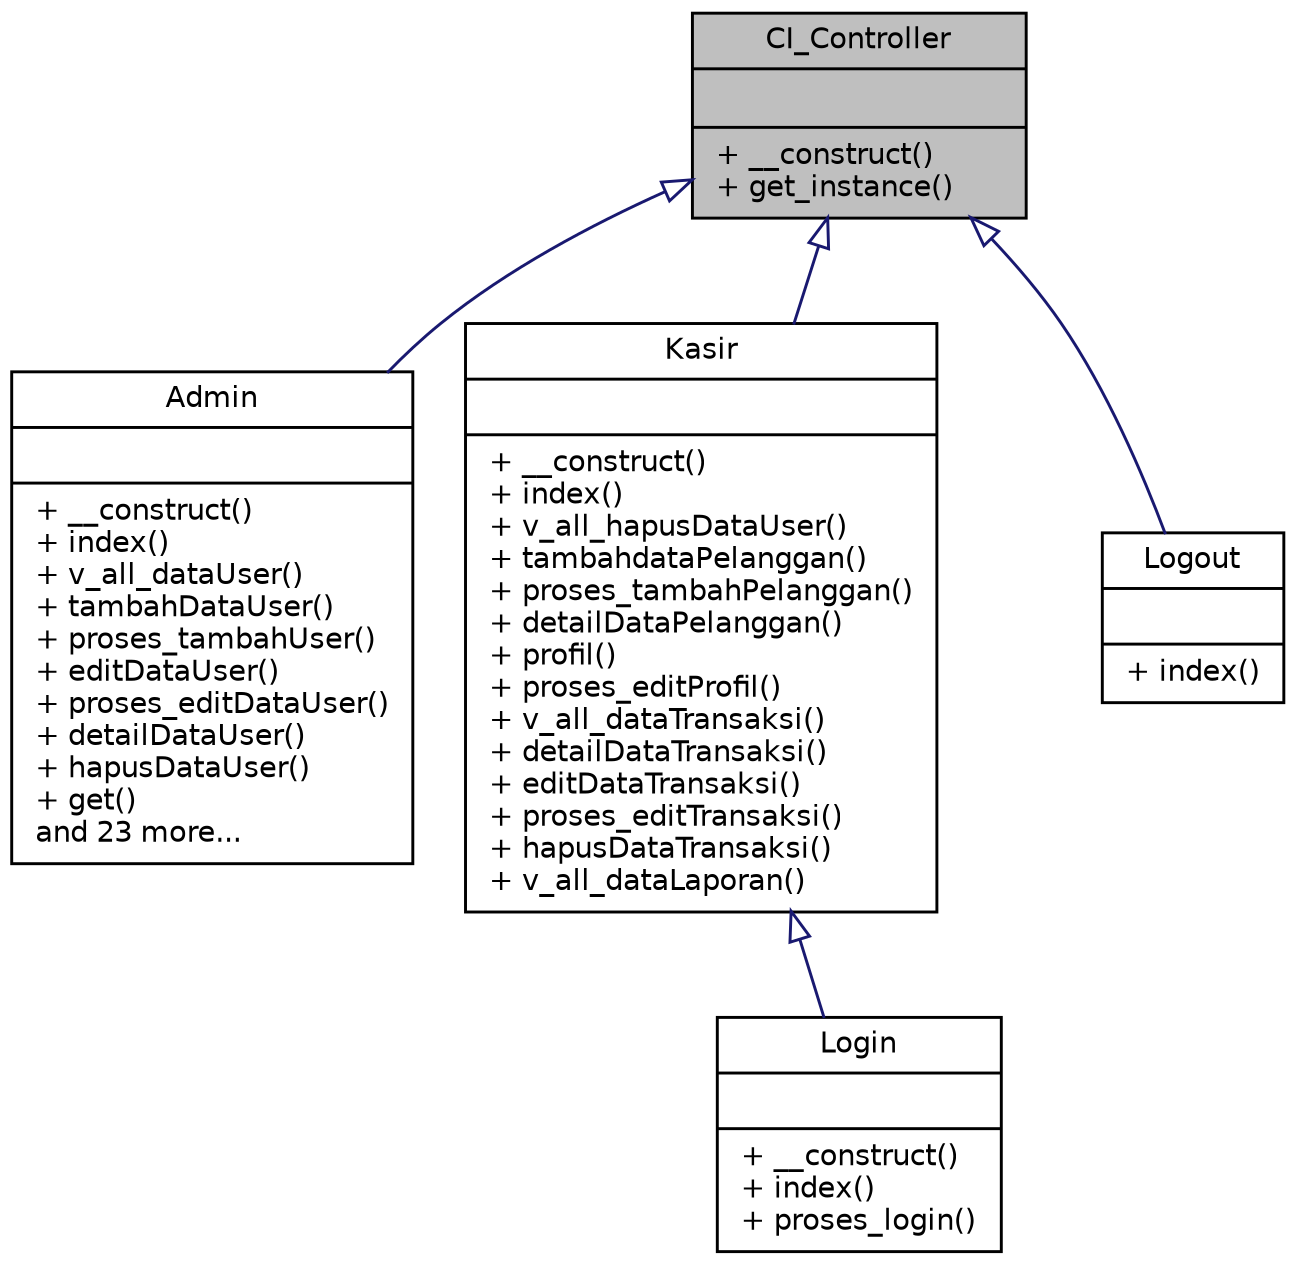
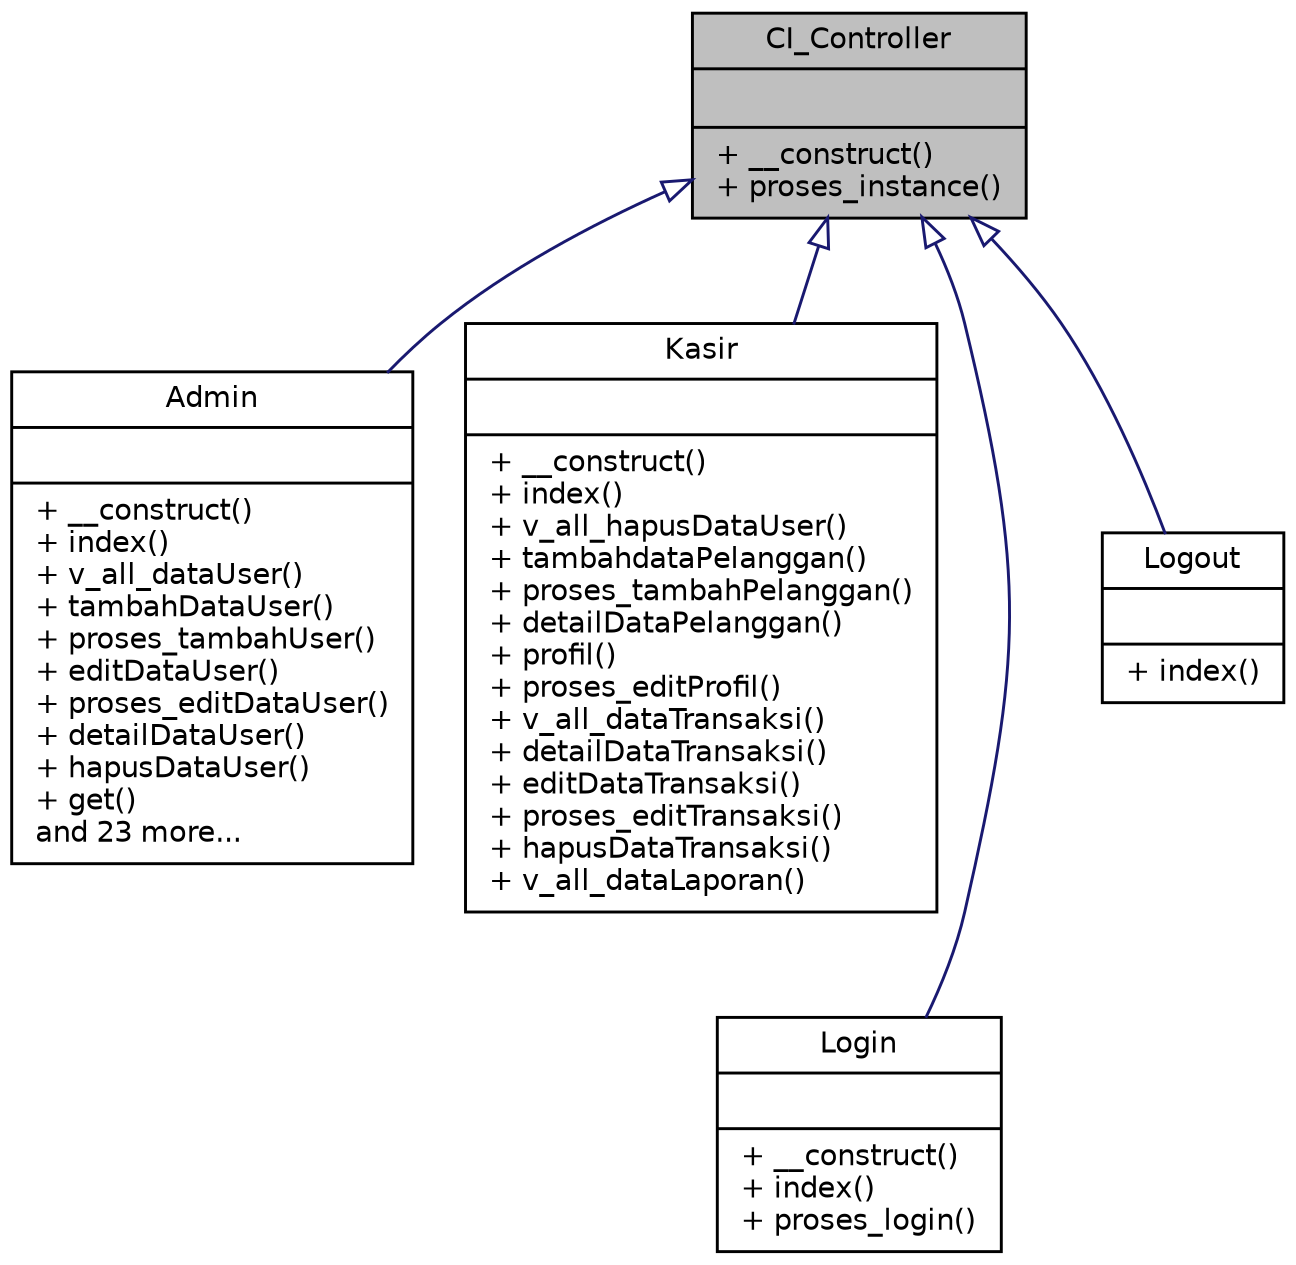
node "CI_Controller": text "+ get_instance()" -> "+ proses_instance()"
edge "Login" -> "Kasir": now "Login" -> "CI_Controller"
